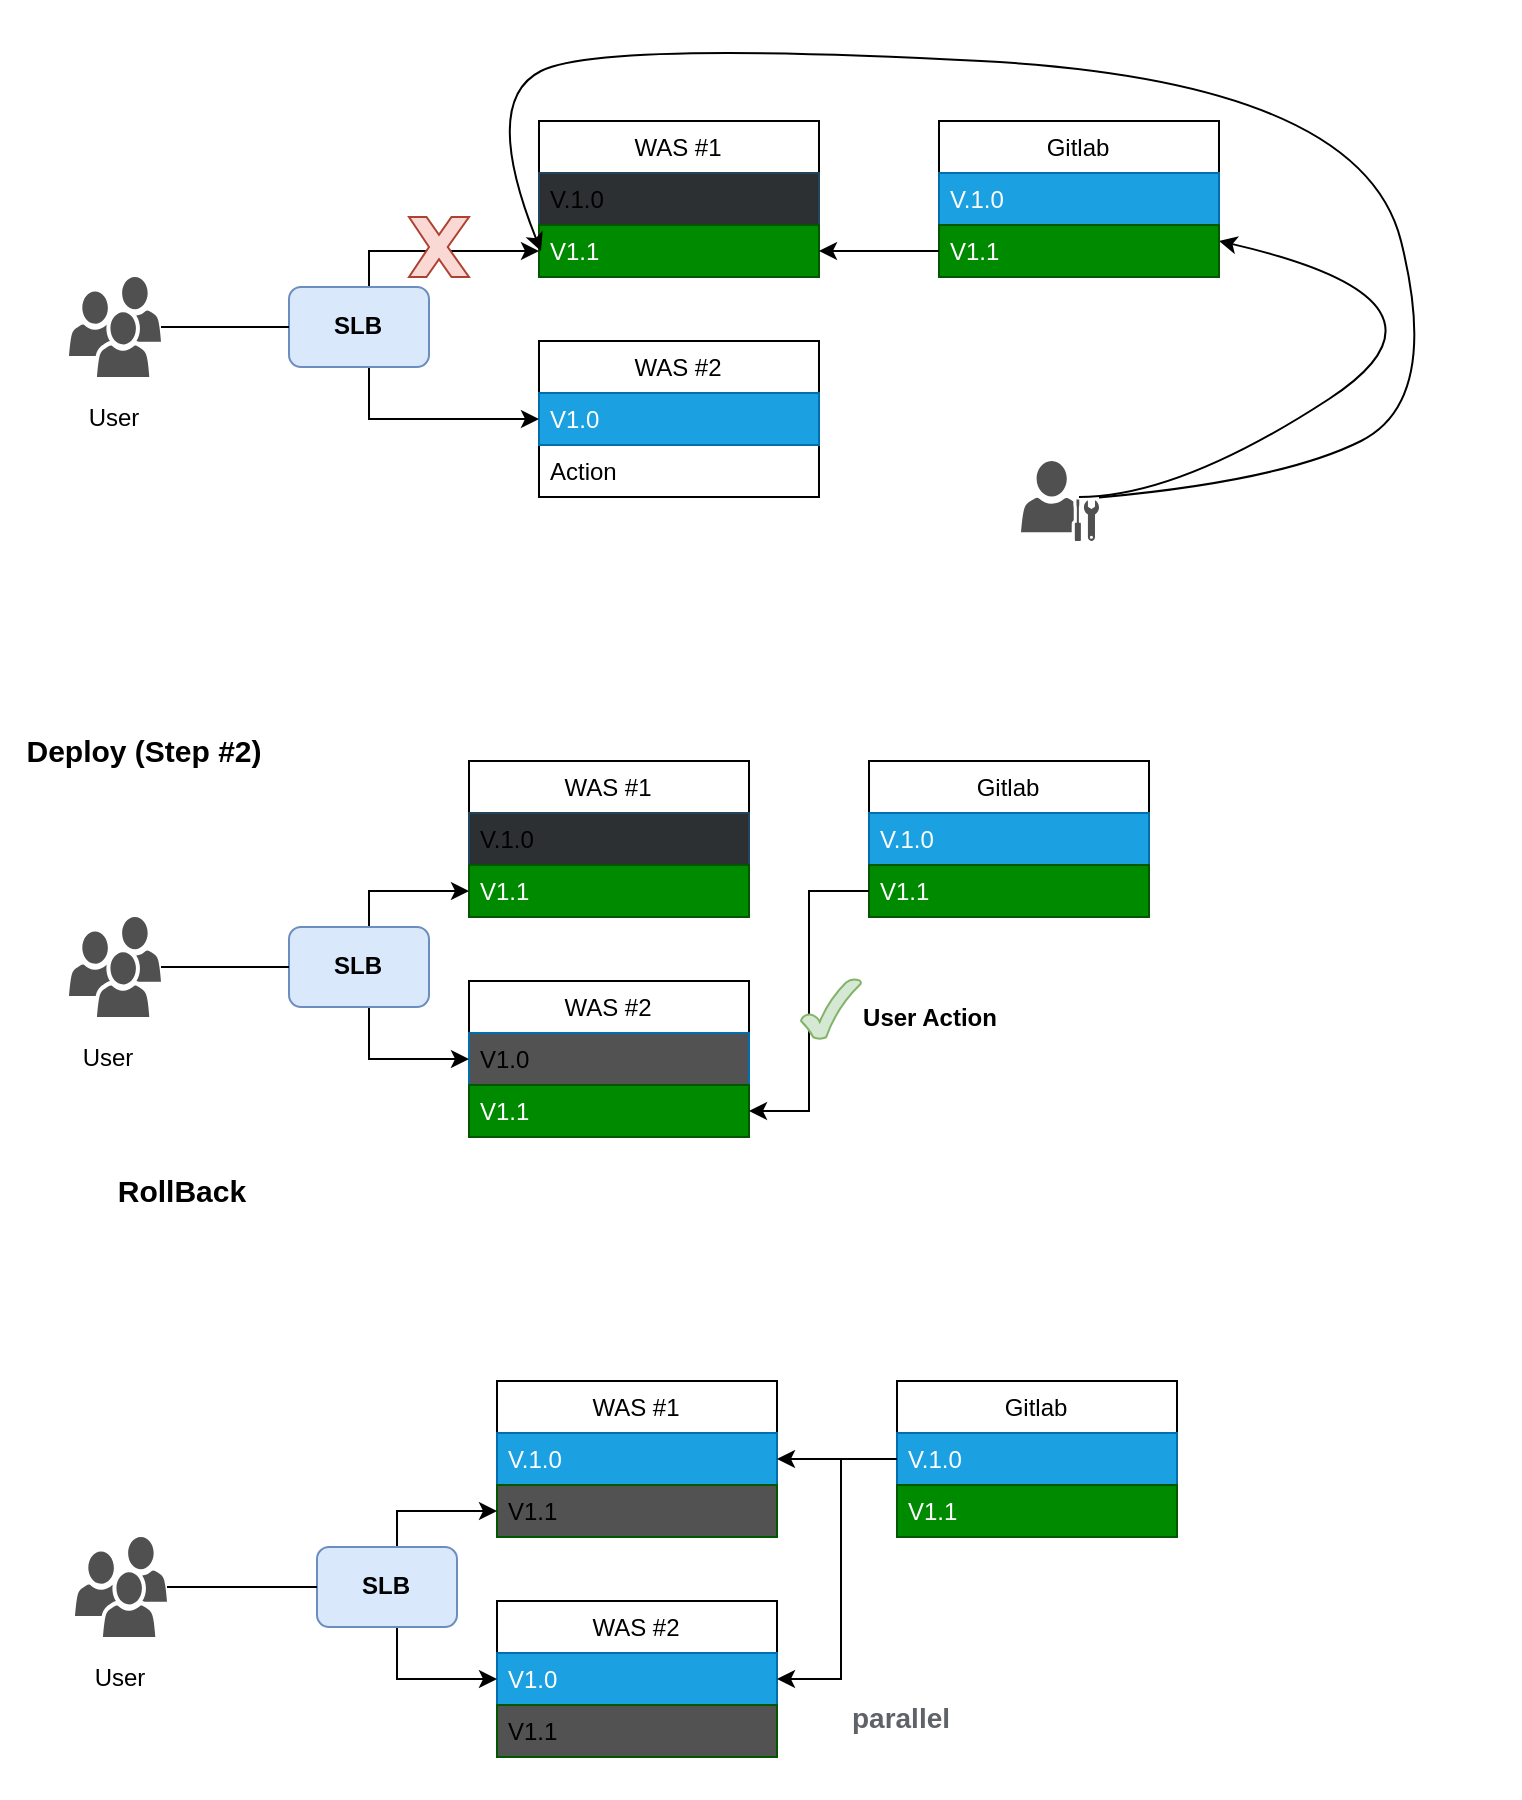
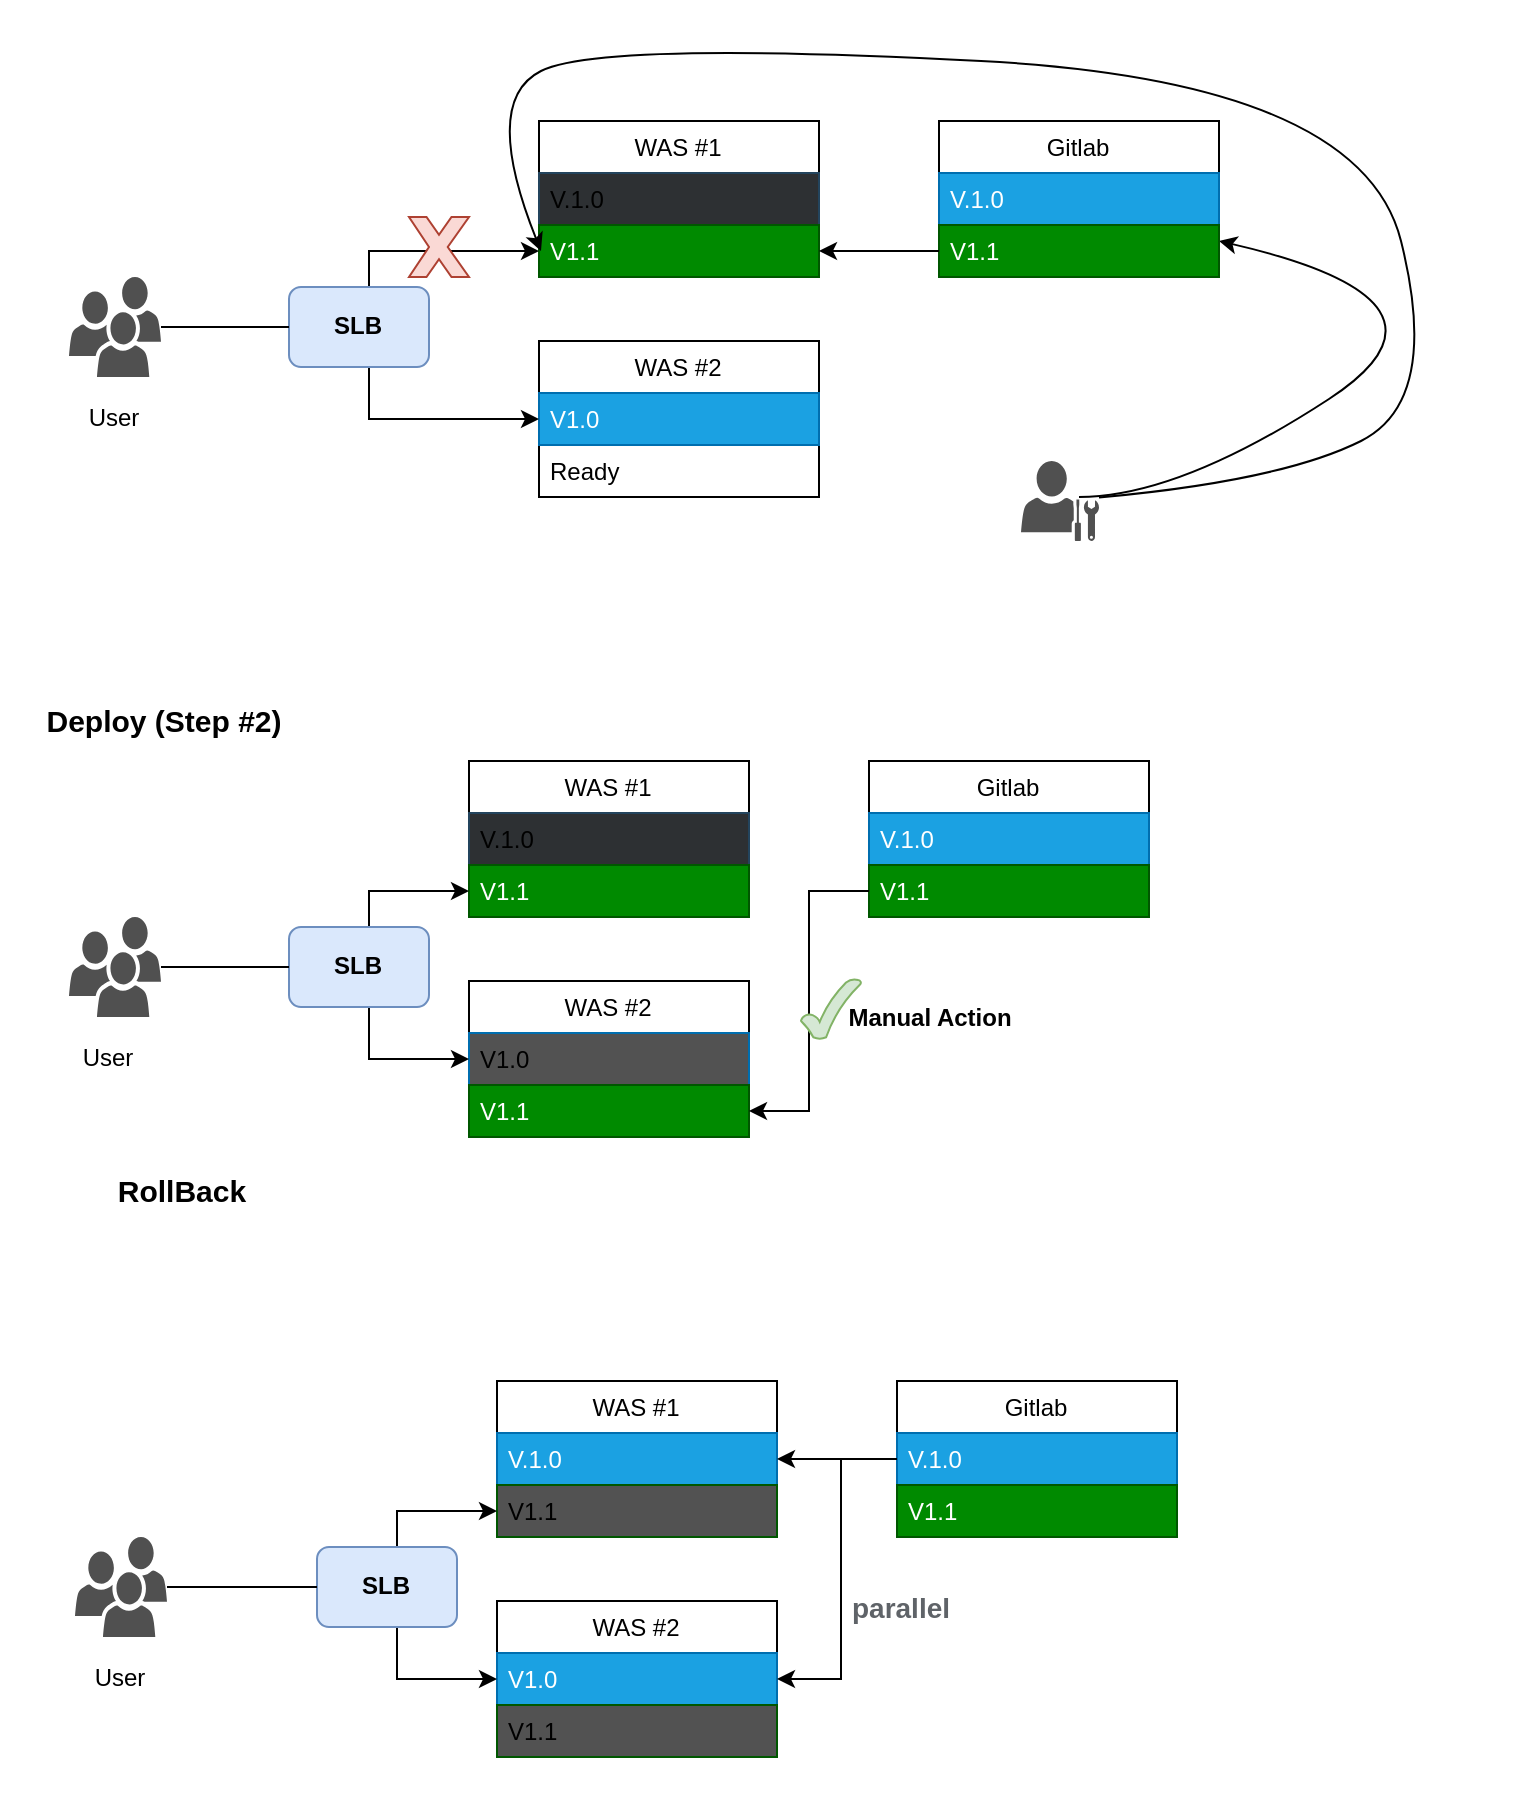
node "Action": label "Action" -> "Ready"
node "Deploy (Step #2)": moved (145, 751) -> (165, 721)
node "User Action": label "User Action" -> "Manual Action"
node "parallel": moved (901, 1717) -> (901, 1607)
